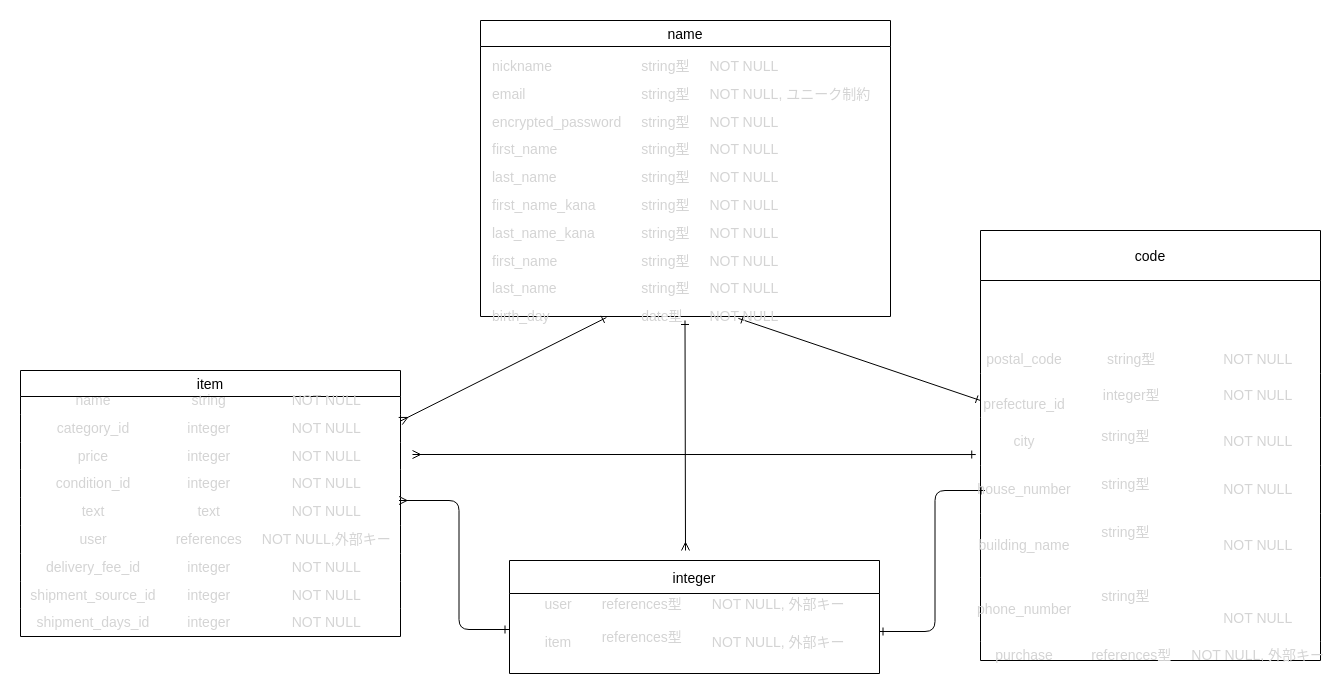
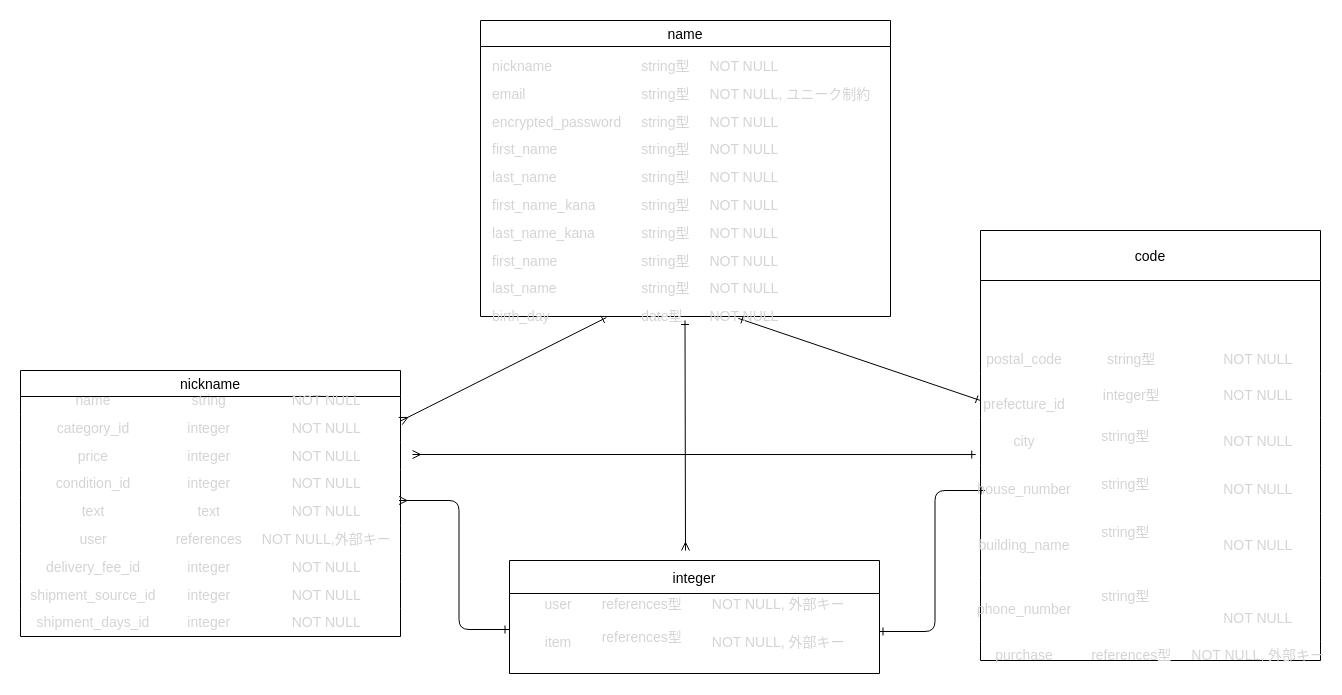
node "item": label "item" -> "nickname"
